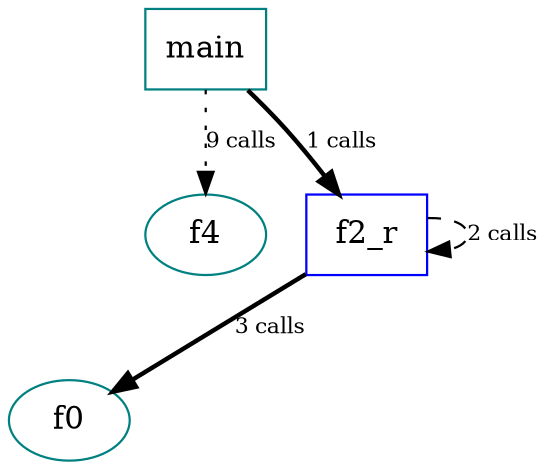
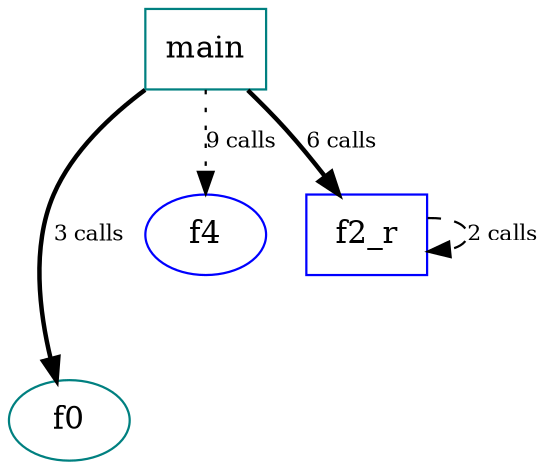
edge "main" -> "f2_r": label "1 calls" -> "6 calls"
node "f4": color teal -> blue
edge "f2_r" -> "f0": now "main" -> "f0"
